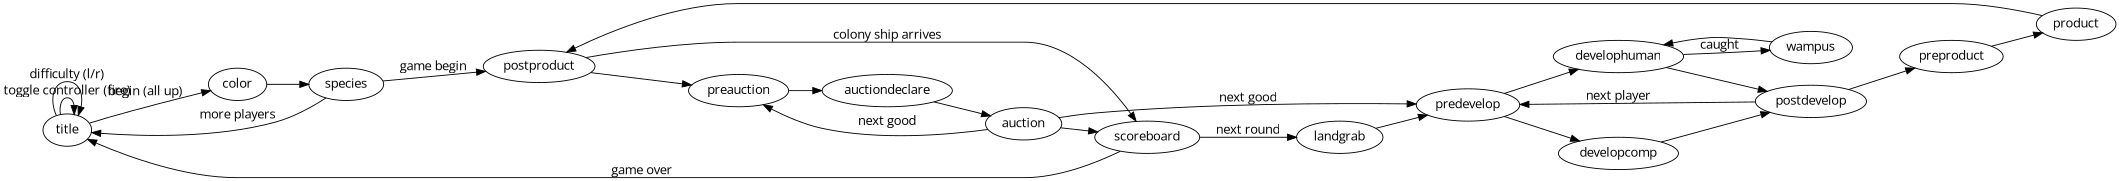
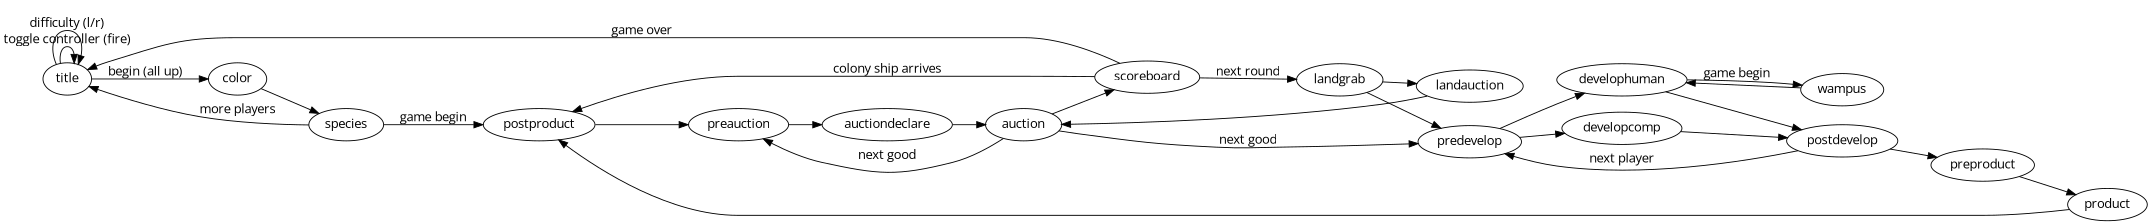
edge "postproduct" -> "scoreboard": reversed
edge "develophuman" -> "wampus": label "caught" -> "game begin"
node "landauction": added
